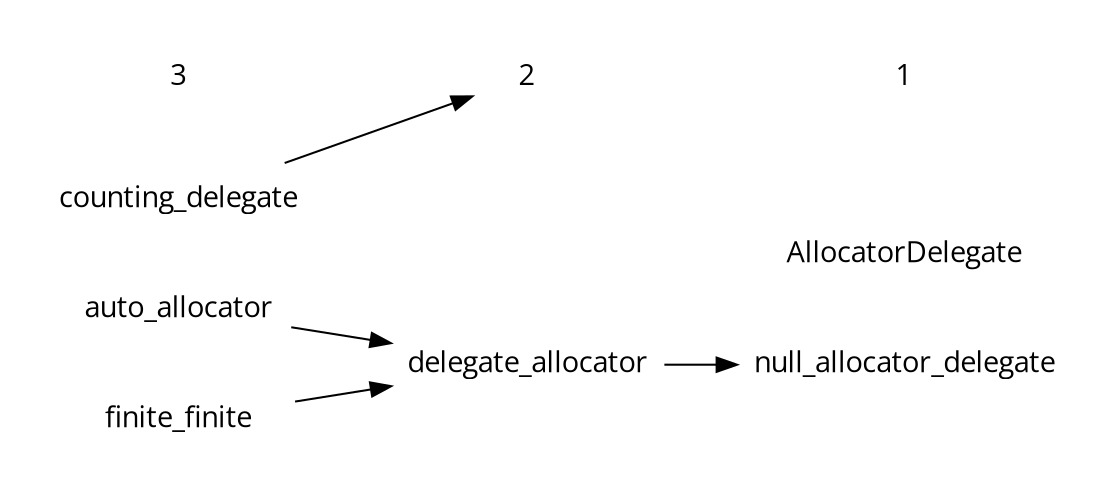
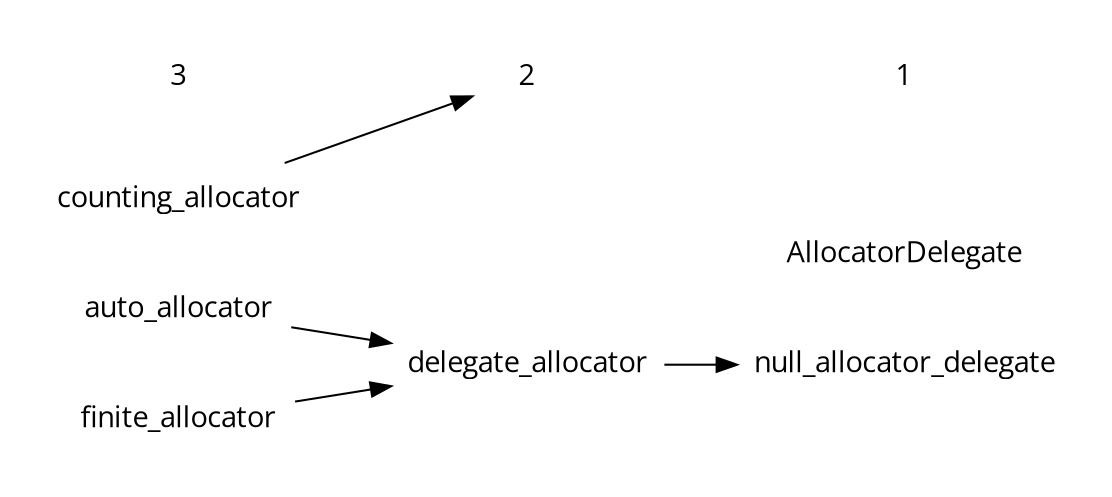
node "counting_delegate": label "counting_delegate" -> "counting_allocator"
node "finite_finite": label "finite_finite" -> "finite_allocator"
